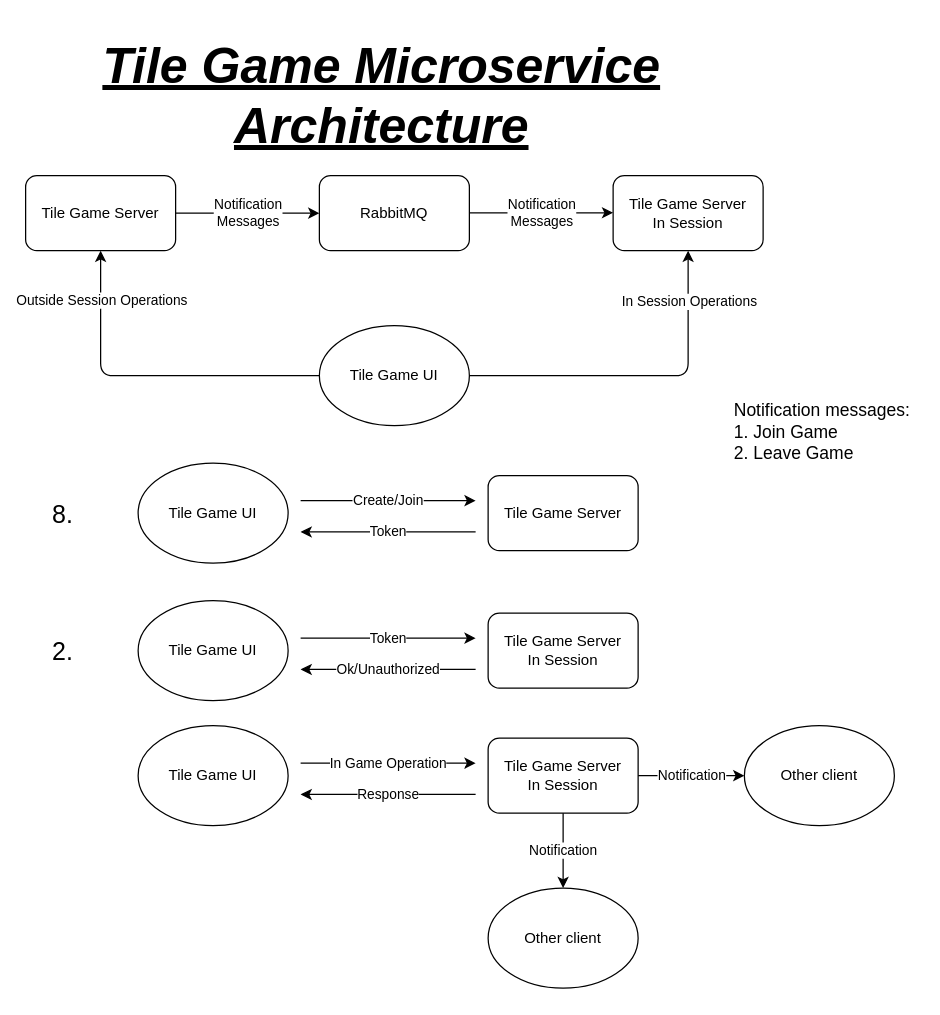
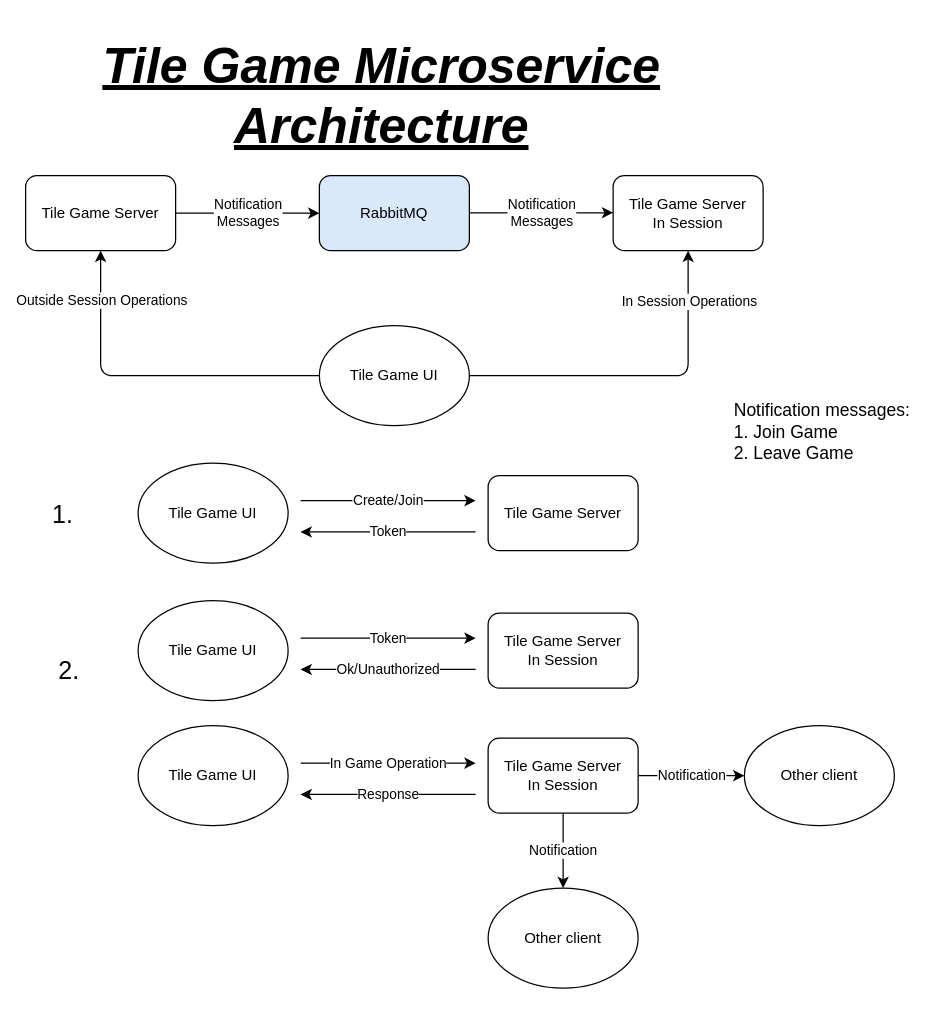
node "RabbitMQ": fillcolor #ffffff -> #dae8fc
node "8.": label "8." -> "1."
node "2.": moved (63, 651) -> (69, 669)
